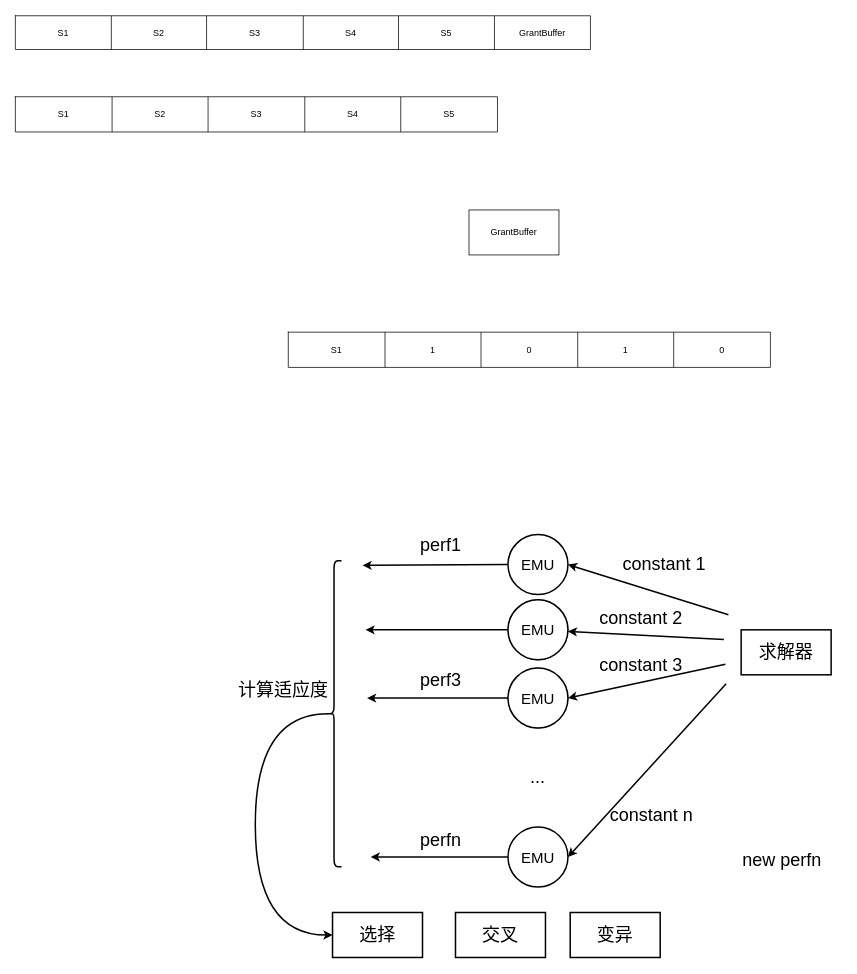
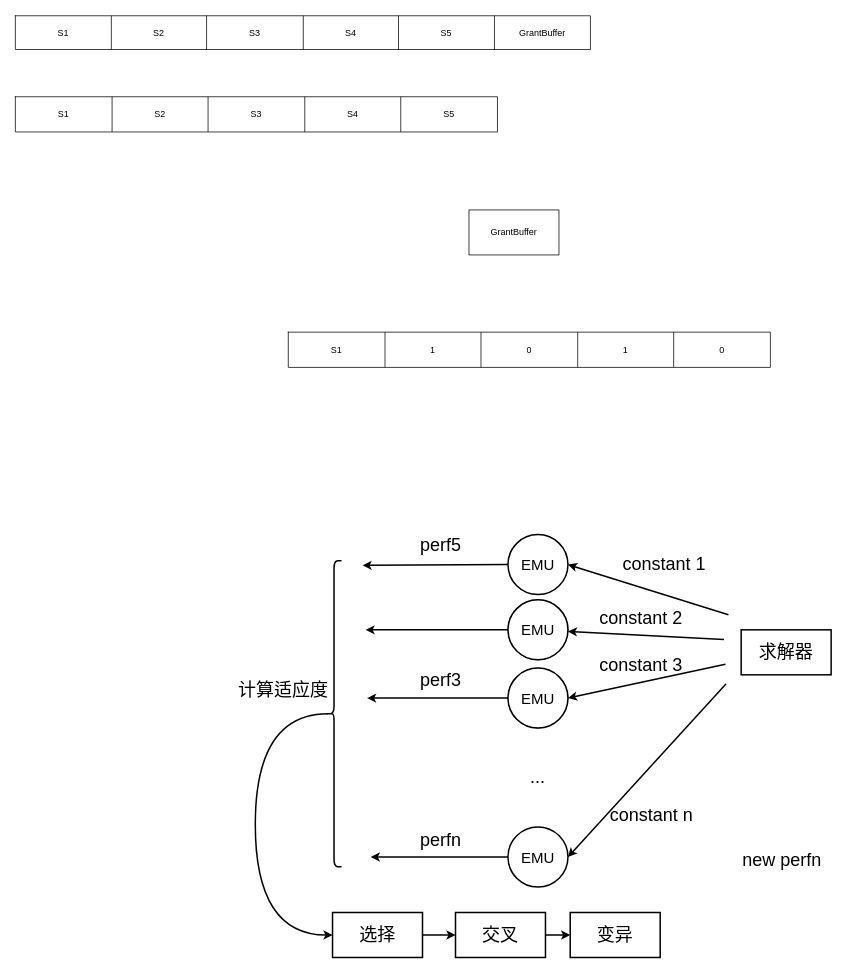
node "perf1": label "perf1" -> "perf5"
edge "选择" -> "交叉": added
edge "交叉" -> "变异": added
